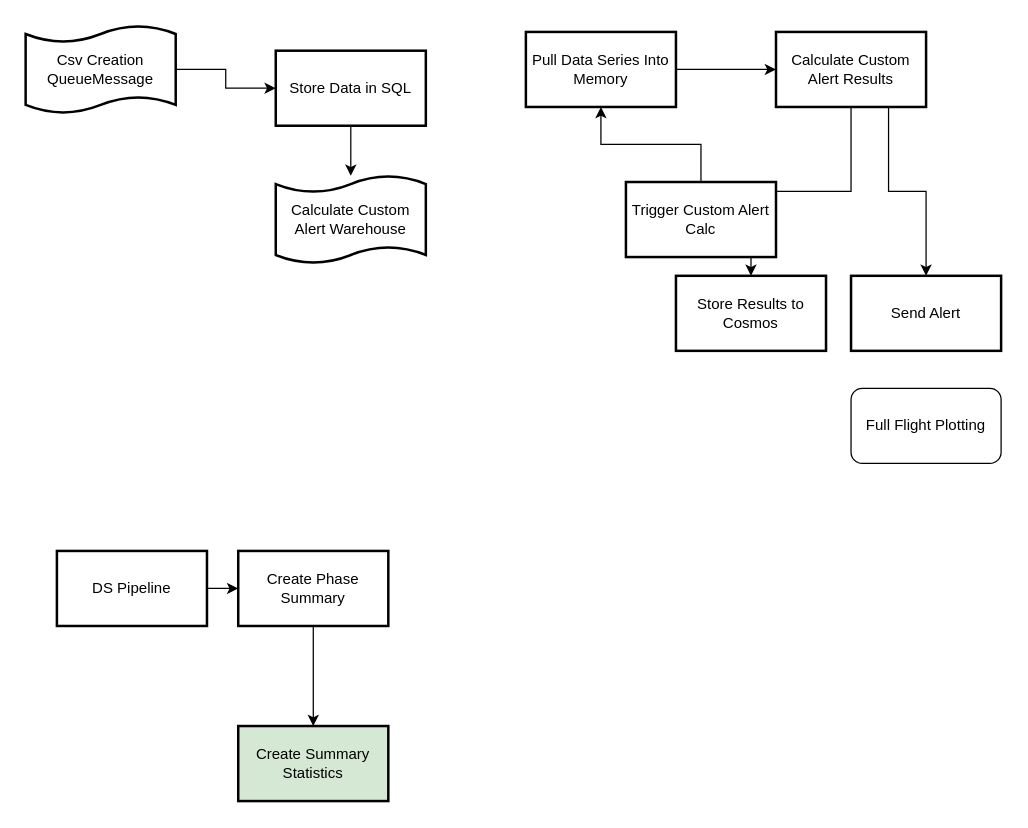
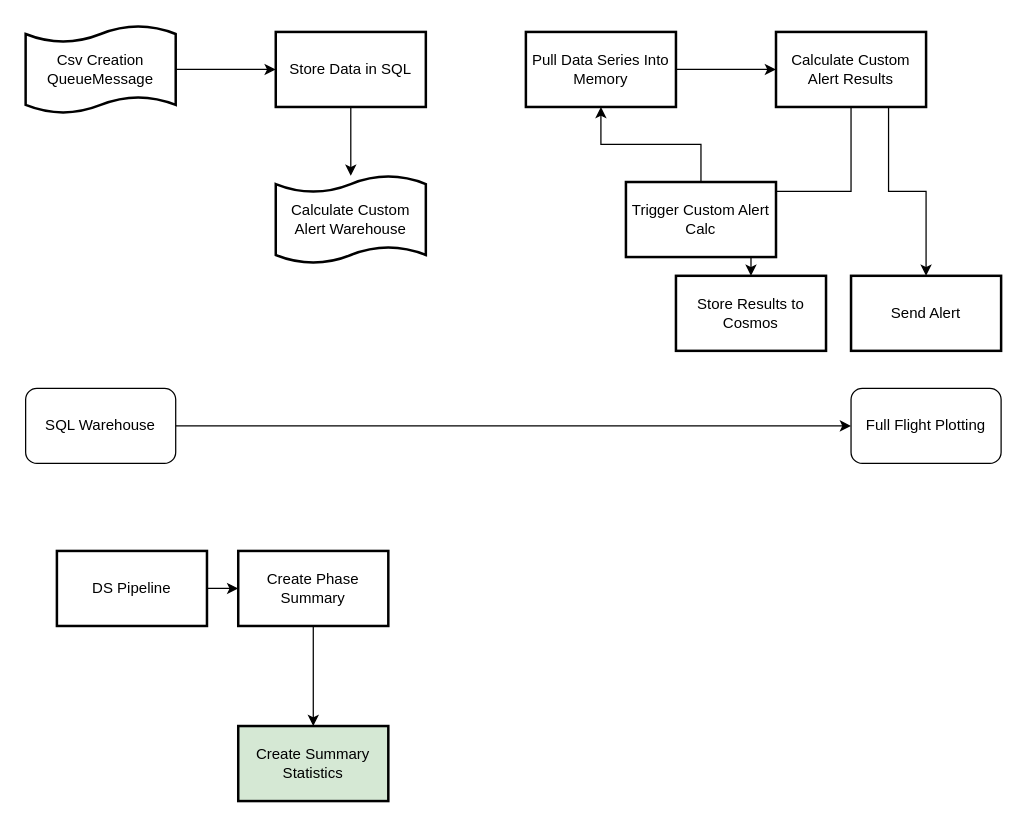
node "Store Data in SQL": moved (351, 88) -> (351, 69)
node "SQL Warehouse": added
edge "SQL Warehouse" -> "Full Flight Plotting": added
